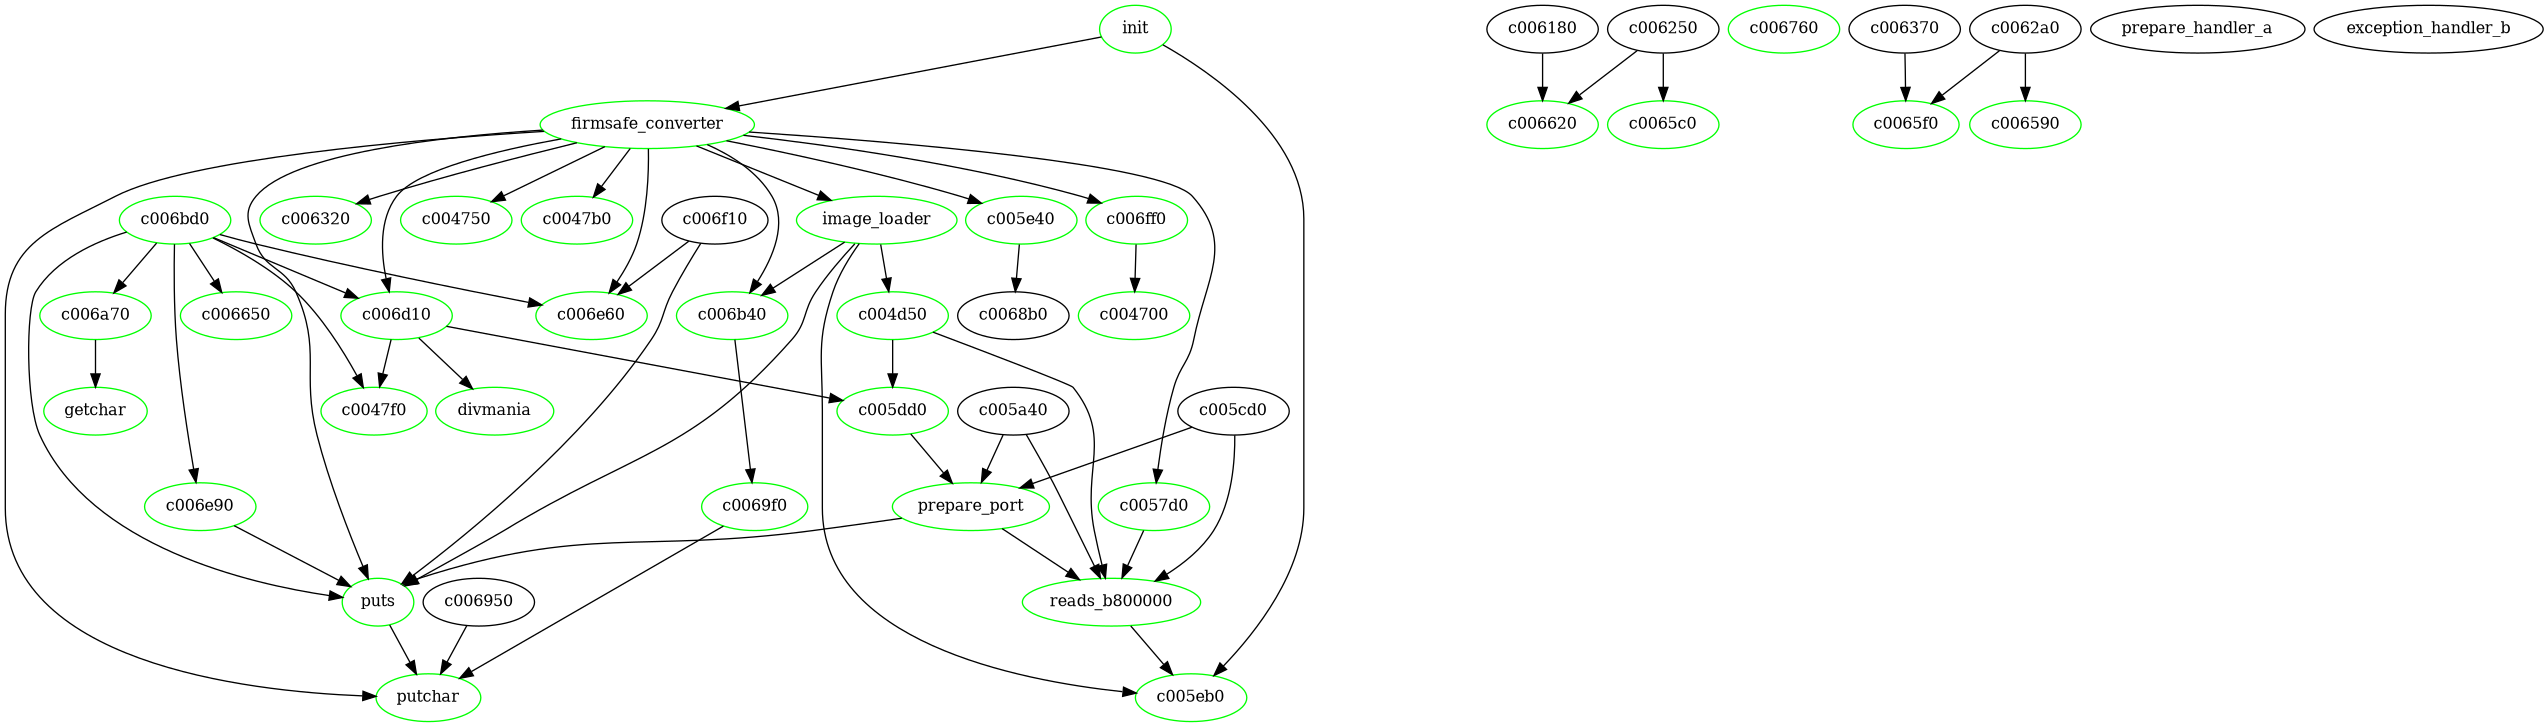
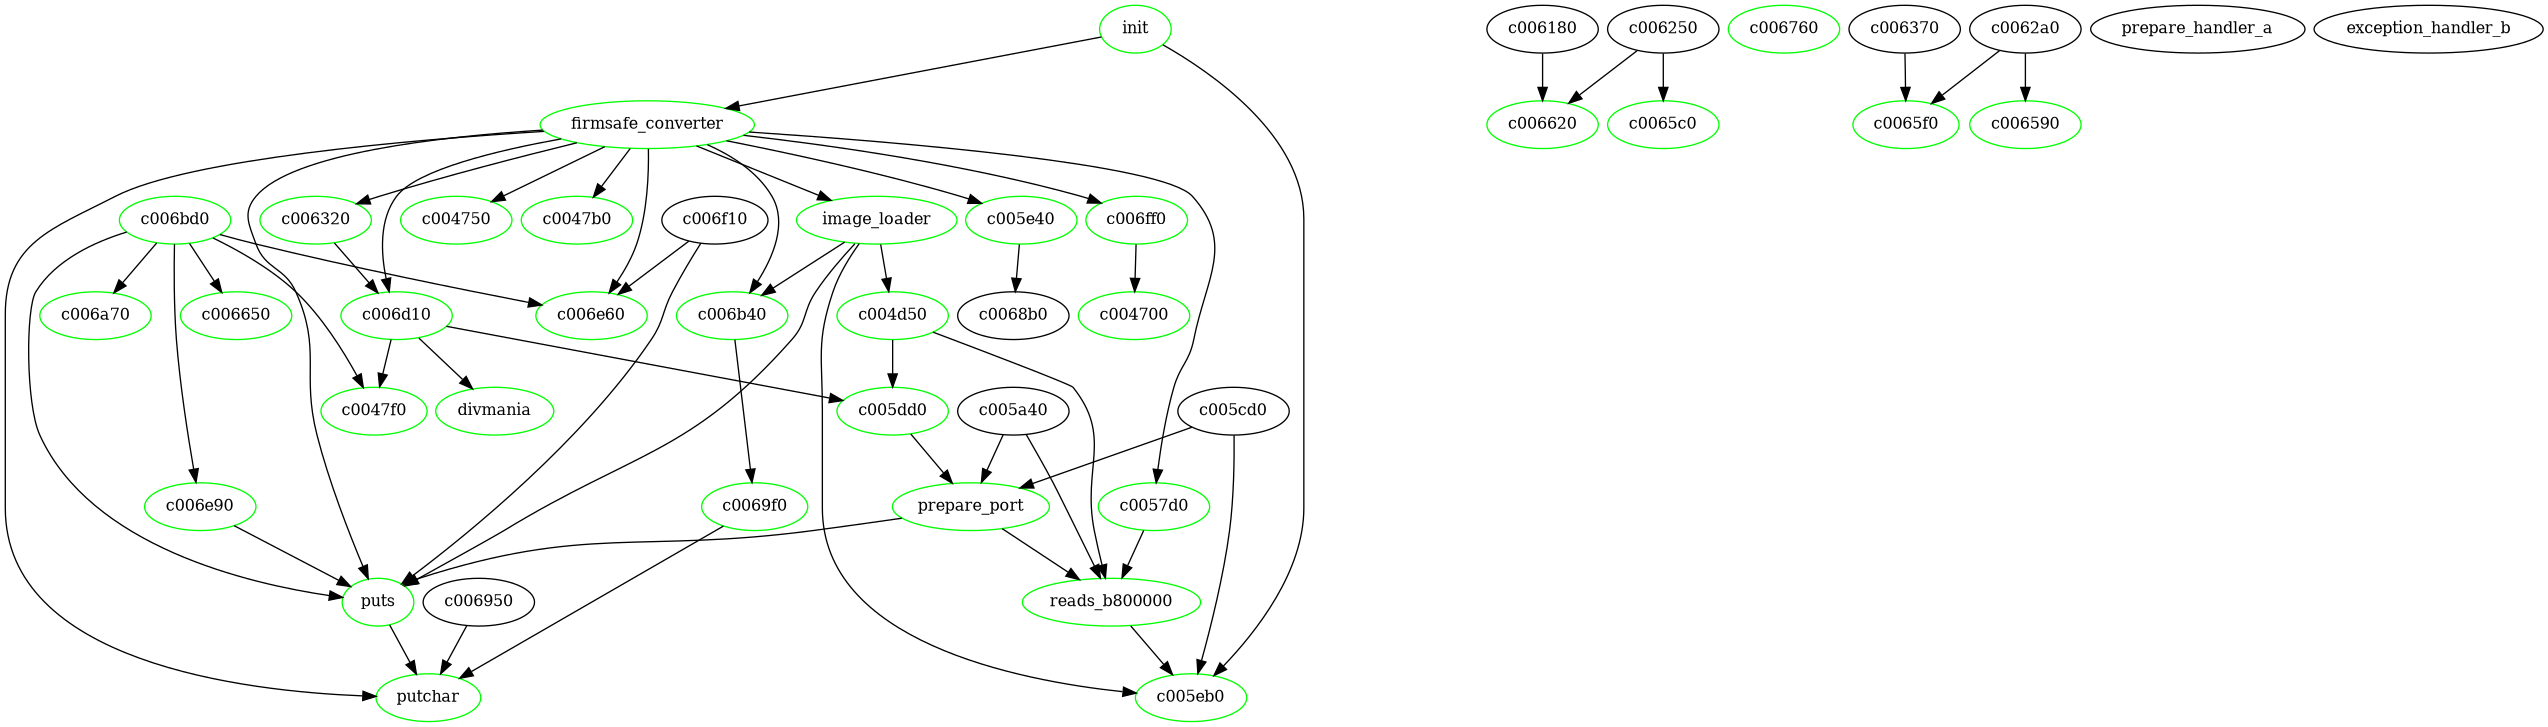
edge "c006bd0" -> "c006d10": now "c006320" -> "c006d10"
node "getchar": removed
edge "c005cd0" -> "reads_b800000": now "c005cd0" -> "c005eb0"
